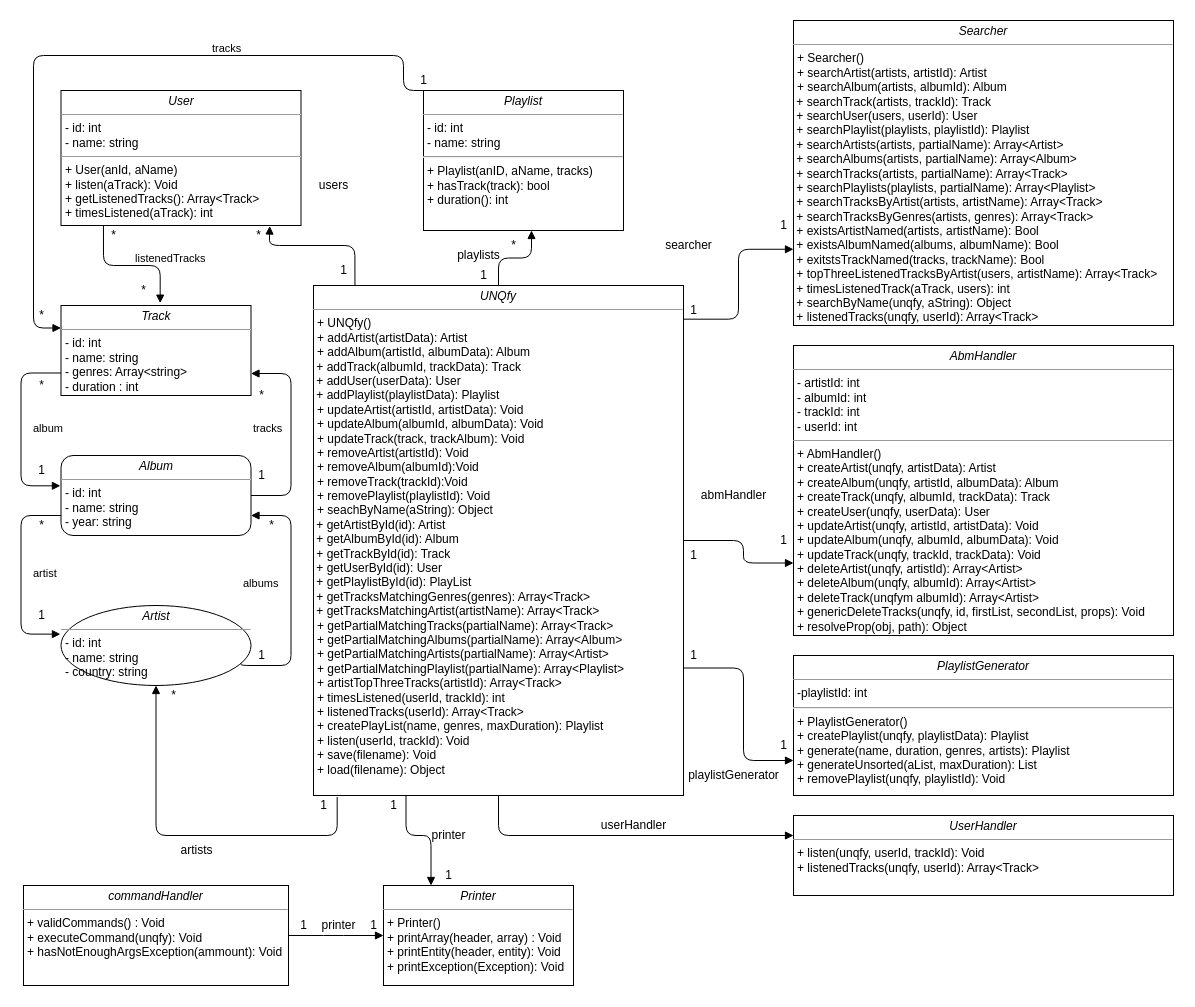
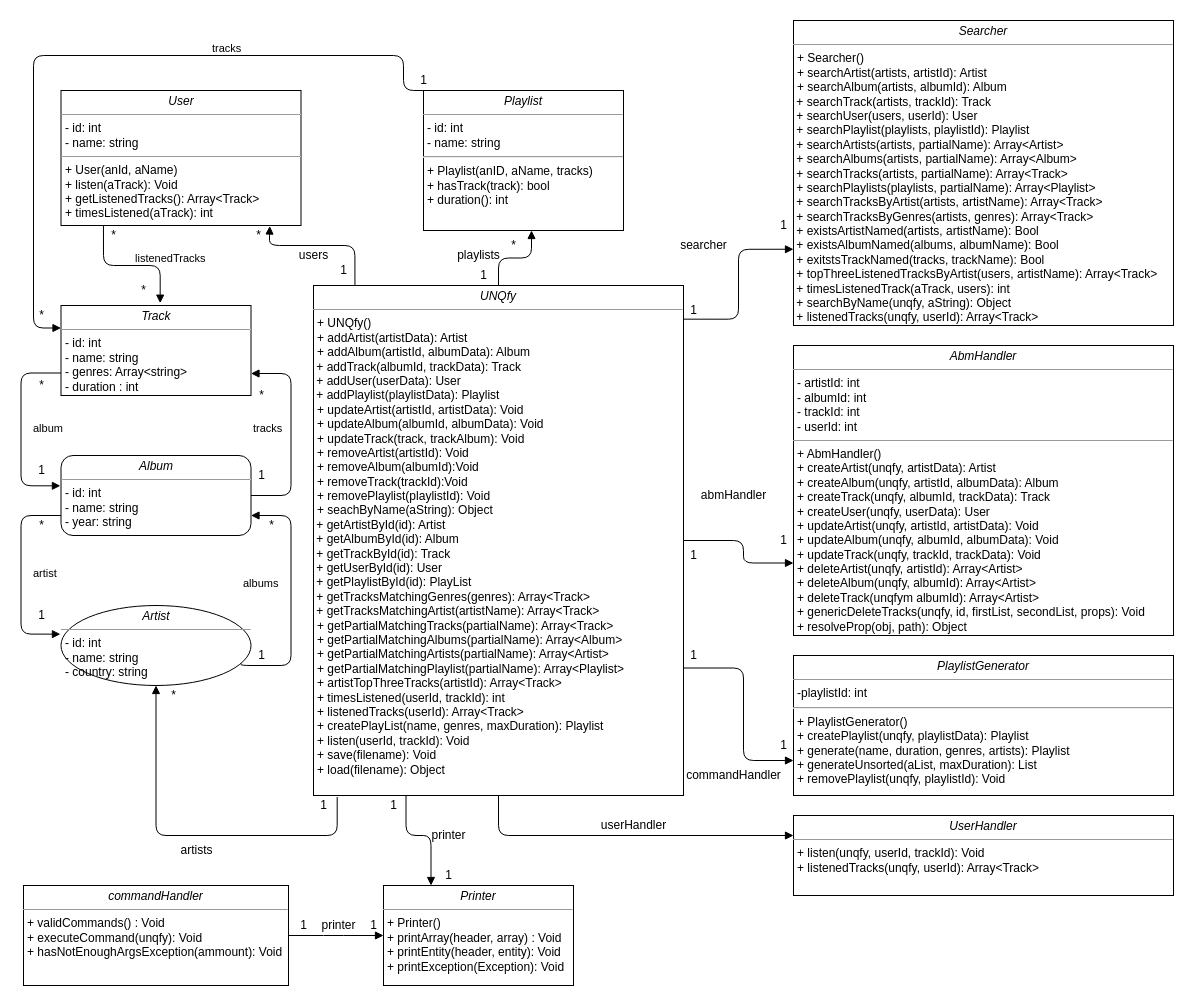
node "users": moved (334, 186) -> (314, 256)
node "searcher": moved (689, 246) -> (704, 246)
node "playlistGenerator": label "playlistGenerator" -> "commandHandler"
